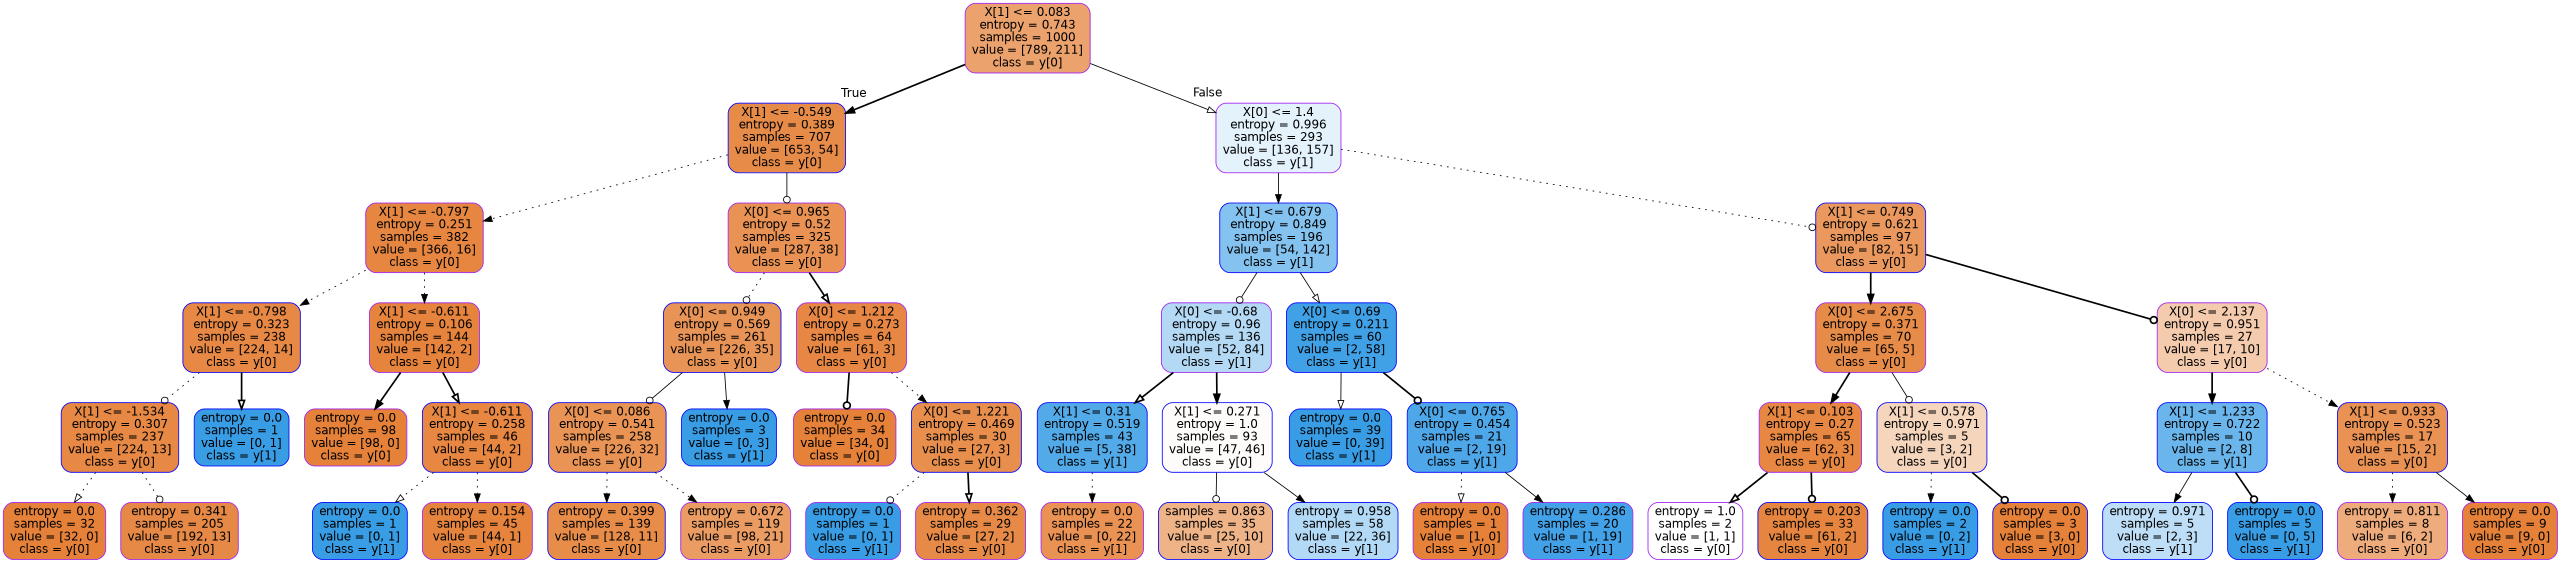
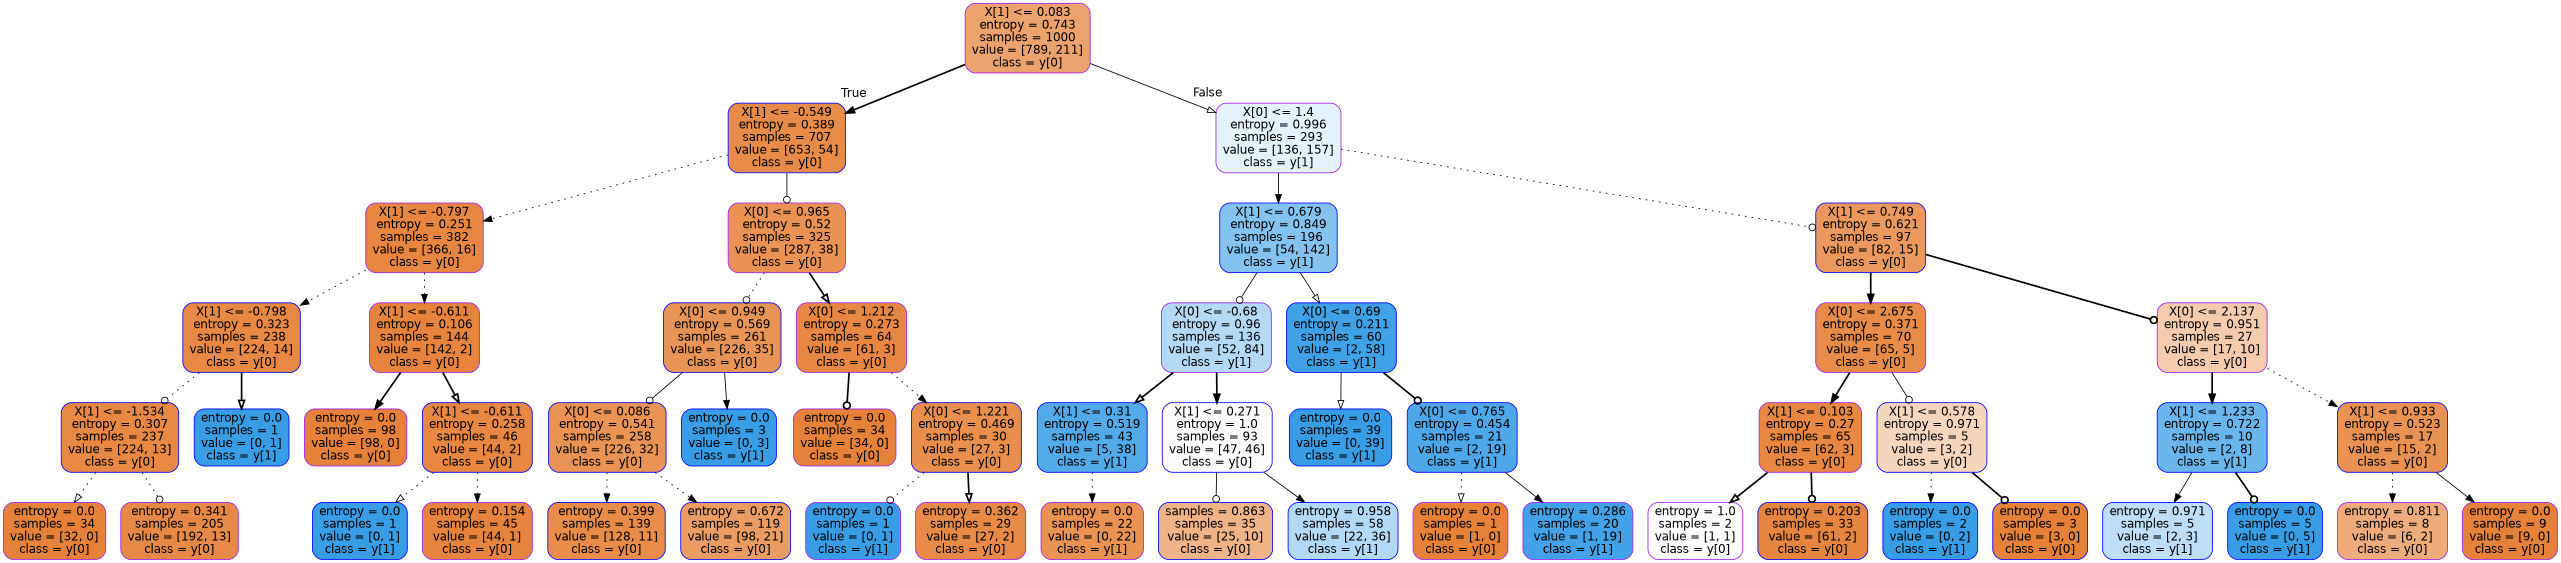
node "entropy = 0.0 samples = 32 value = [32, 0] class = y[0]": label "entropy = 0.0 samples = 32 value = [32, 0] class = y[0]" -> "entropy = 0.0 samples = 34 value = [32, 0] class = y[0]"
node "entropy = 0.672 samples = 119 value = [98, 21] class = y[0]": color purple -> blue
